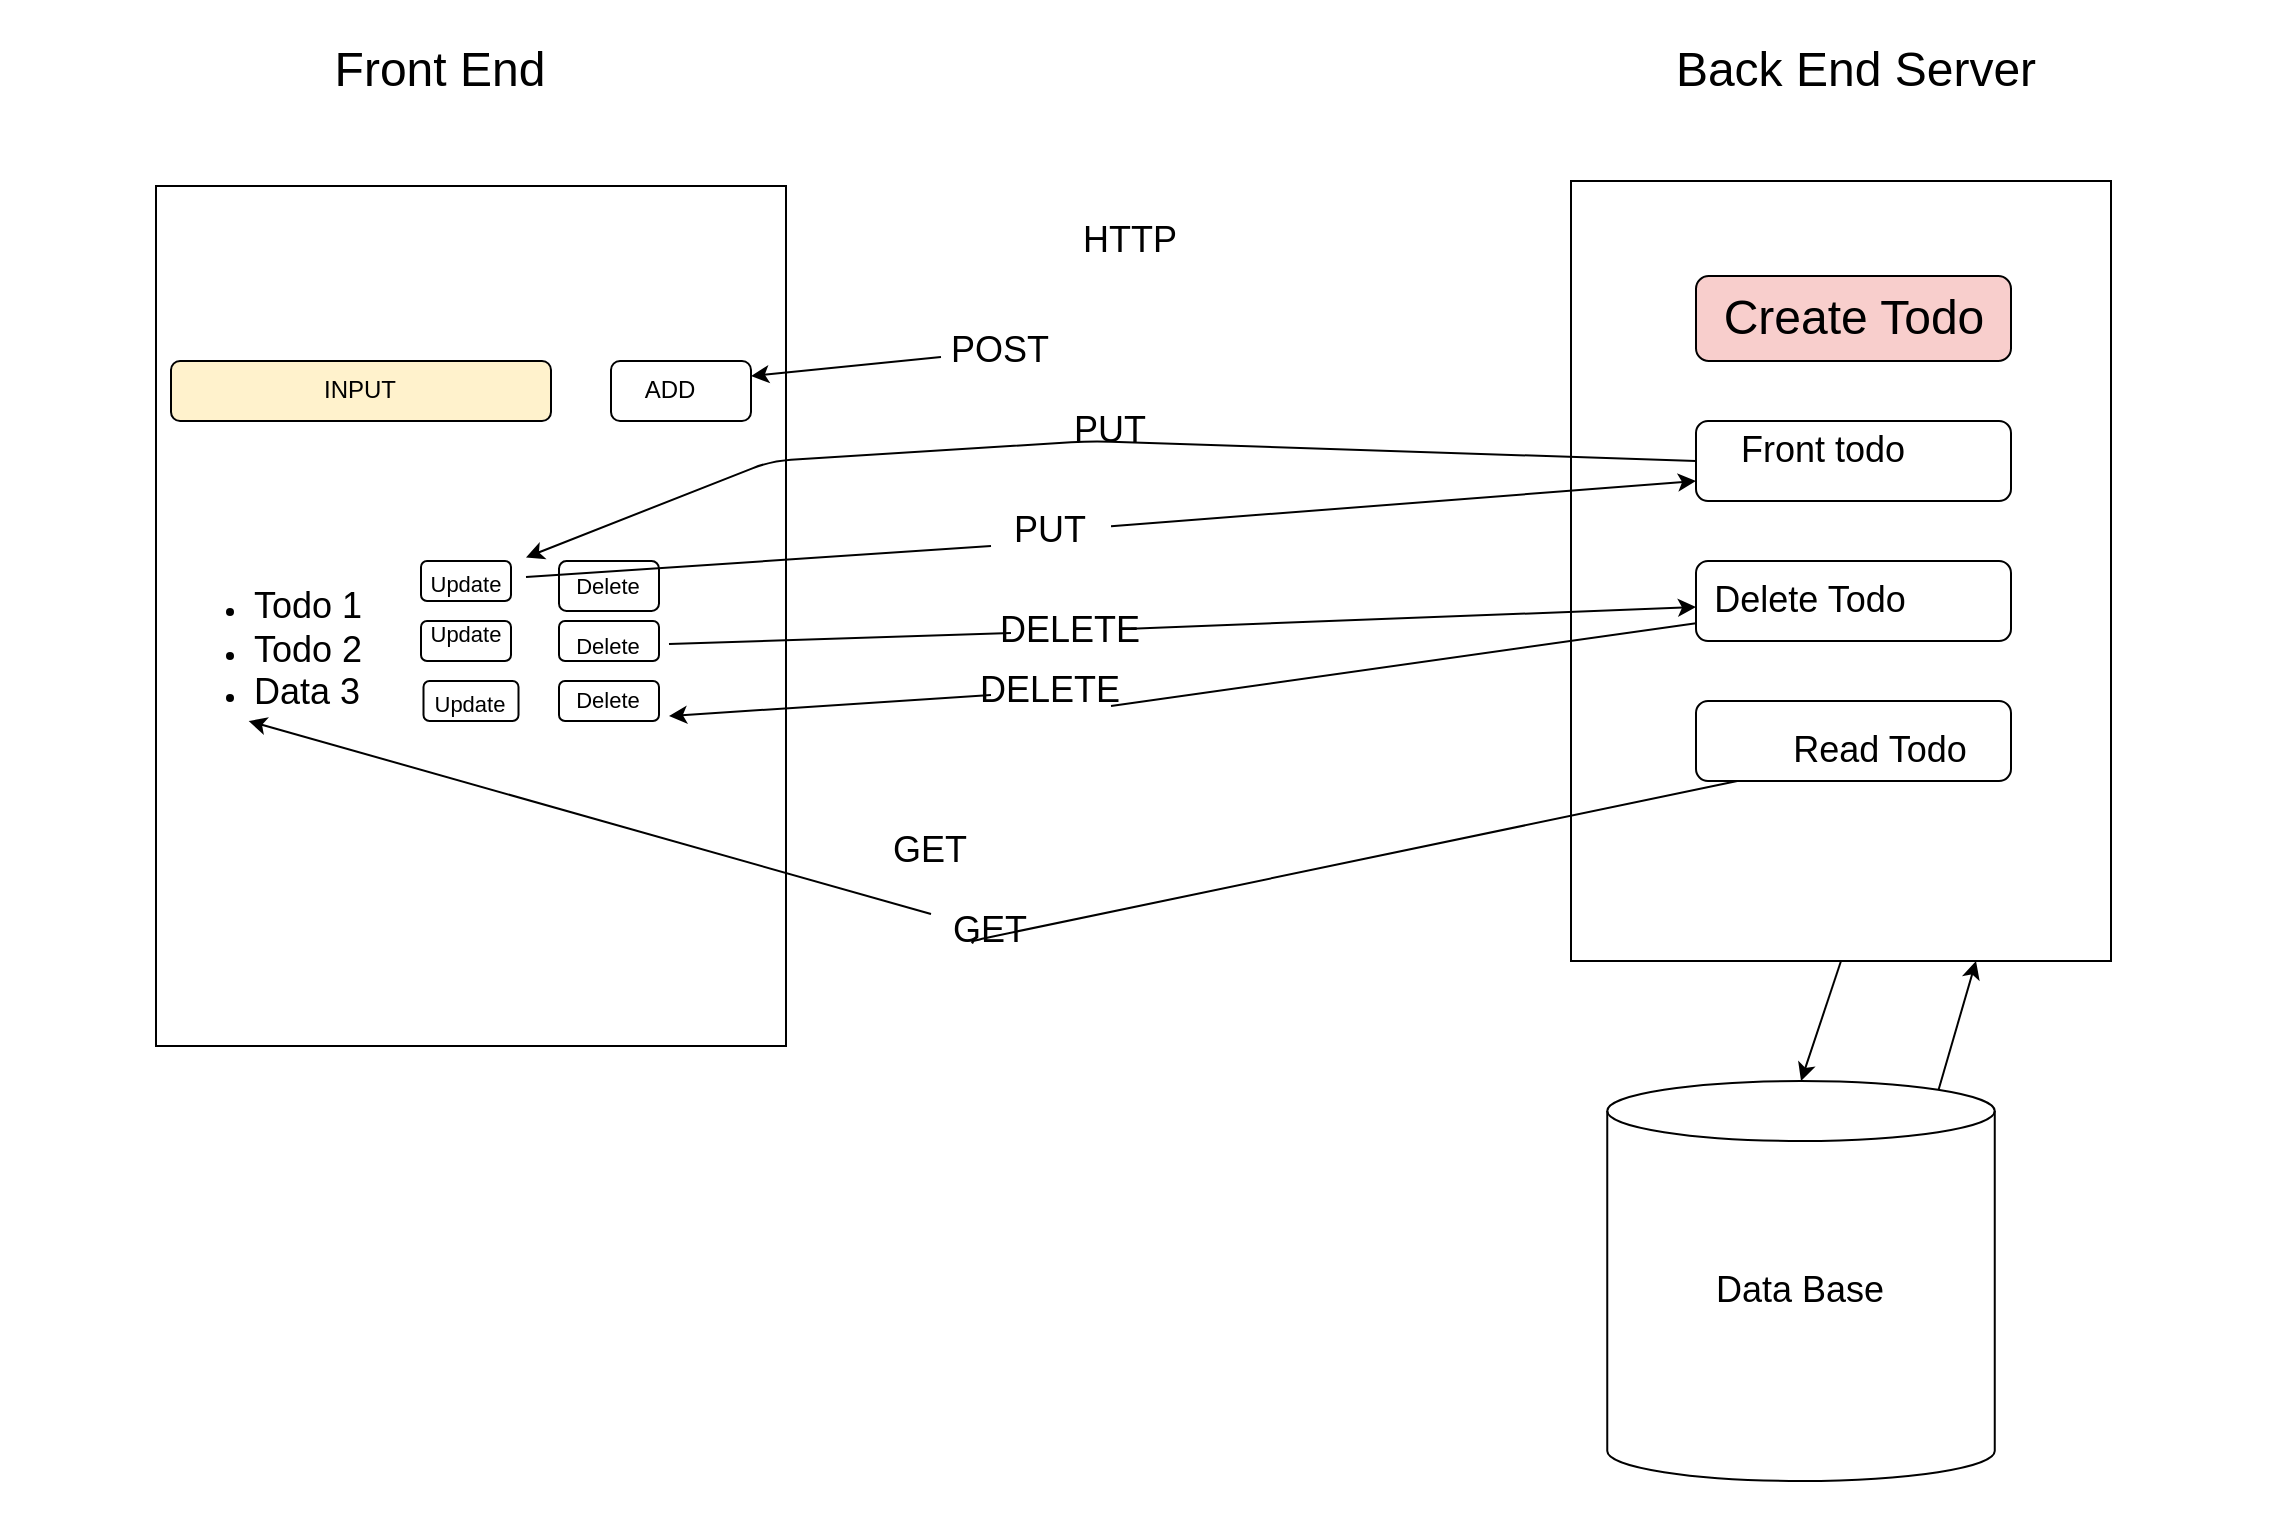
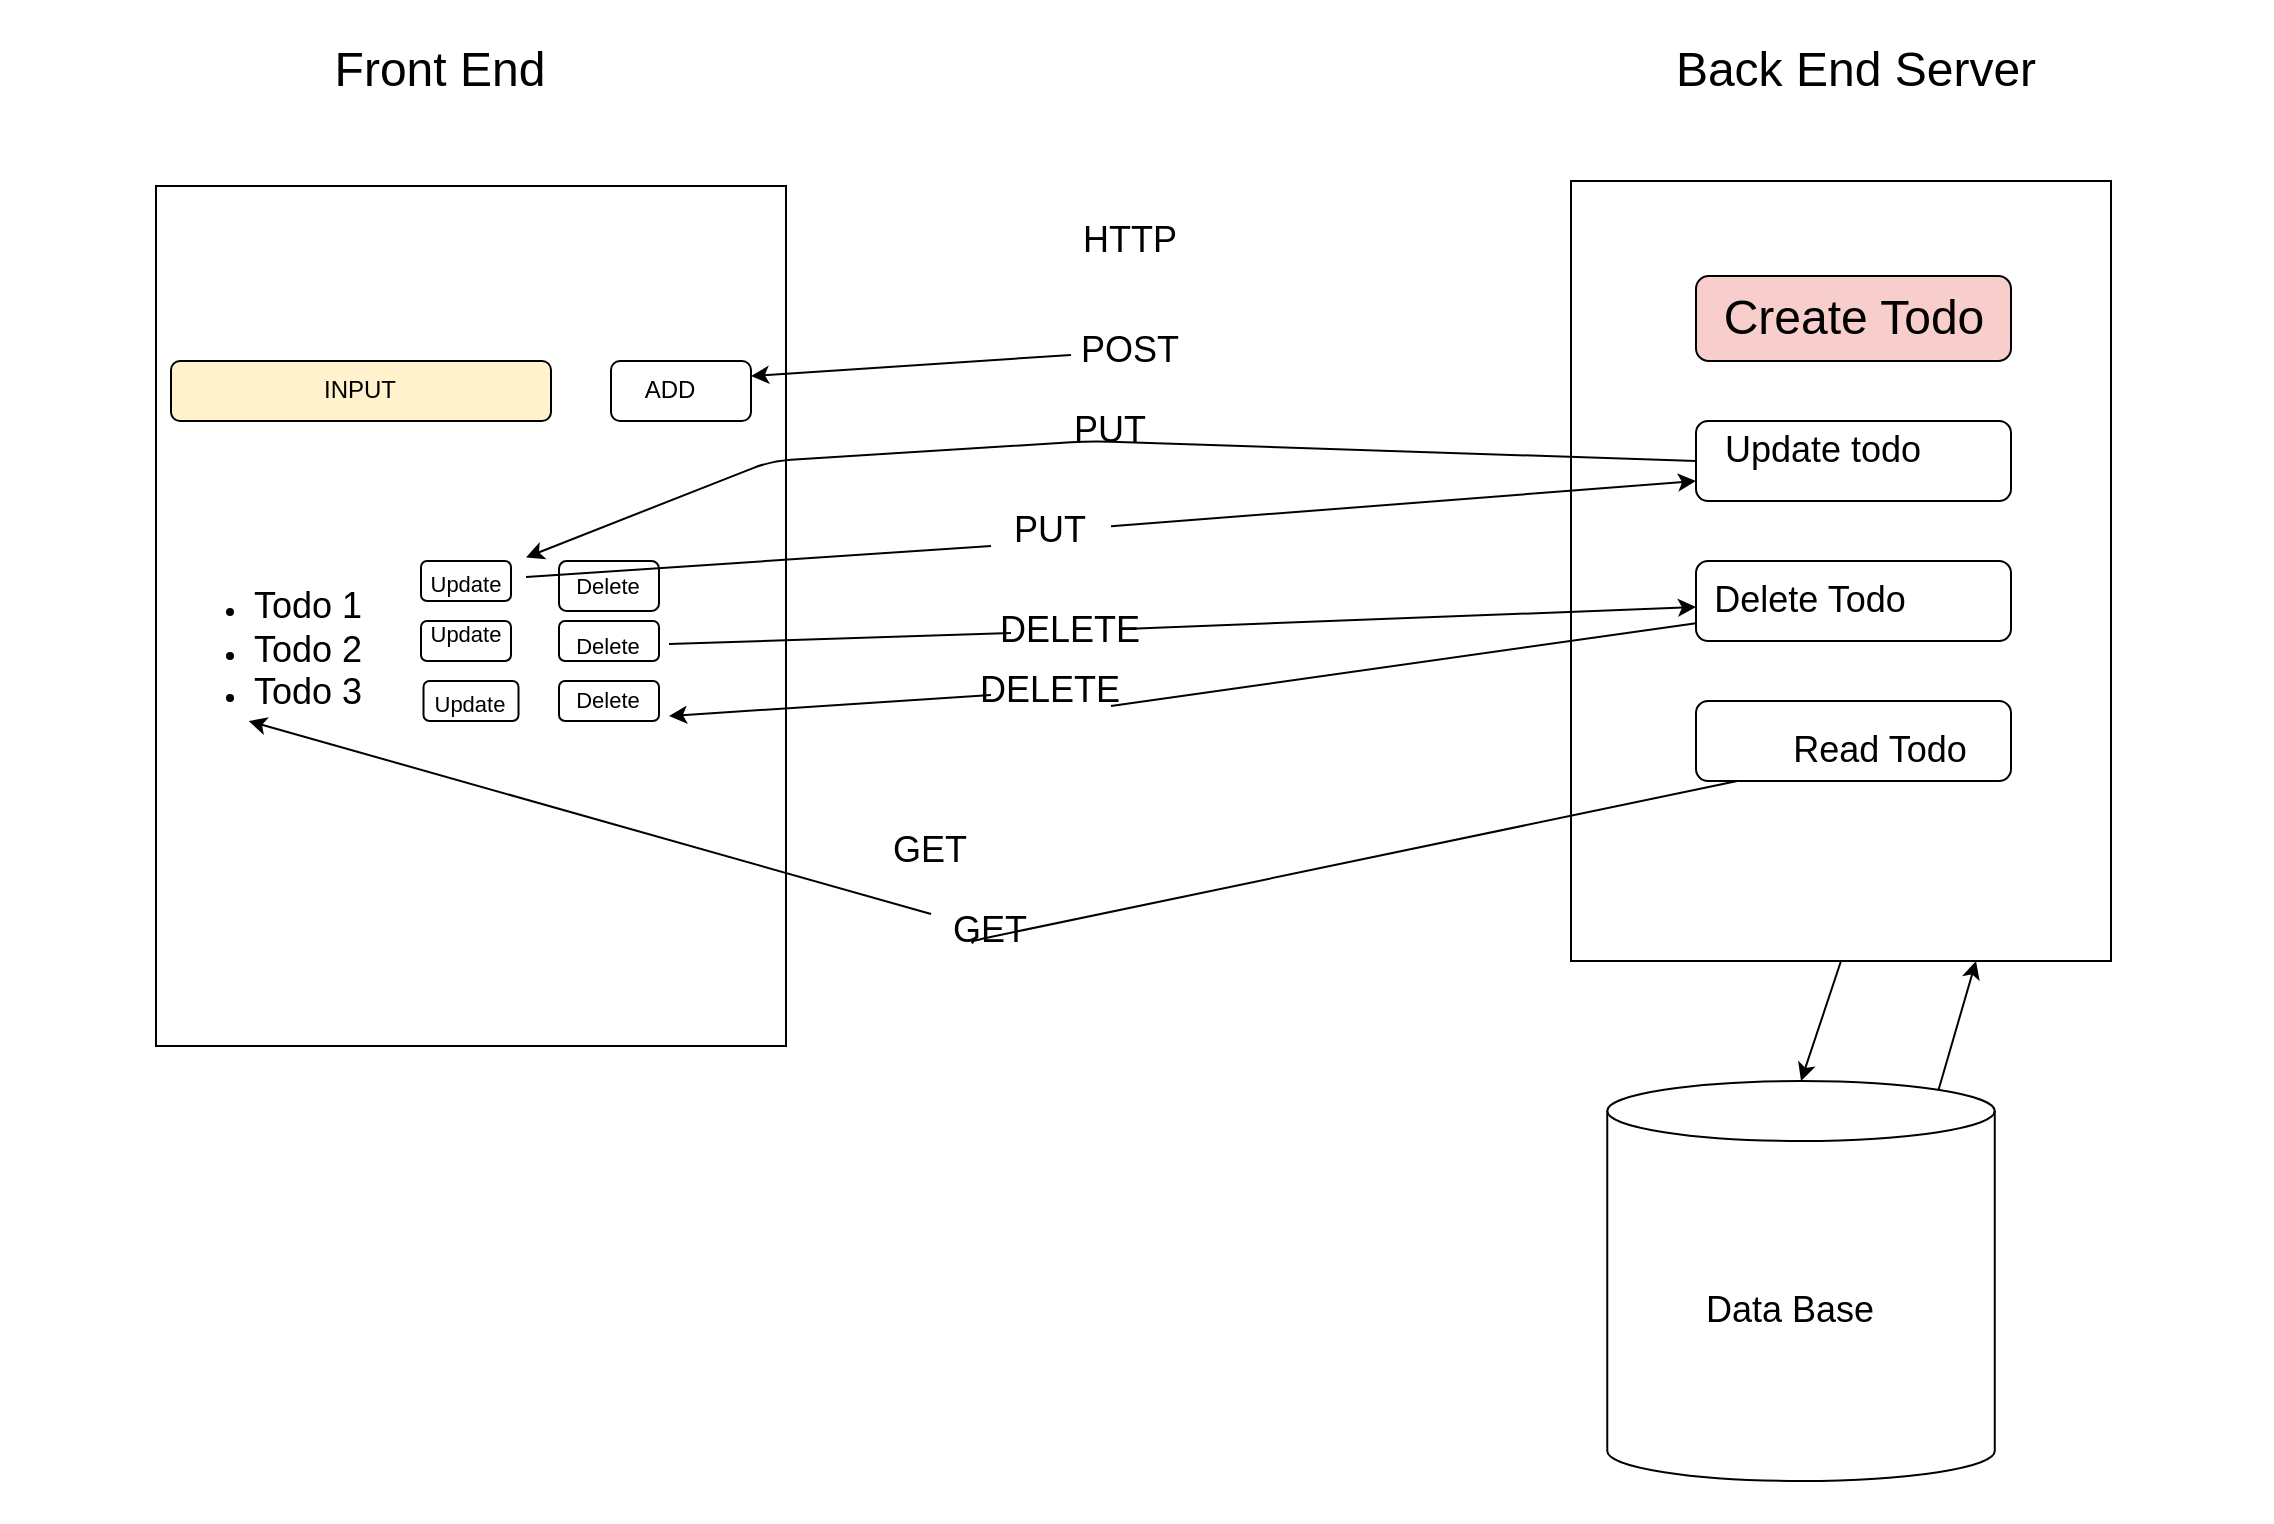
node "POST": moved (1001, 351) -> (1131, 351)
node "Front todo": label "Front todo" -> "Update todo"
node "Todo 1 Todo 2 Data 3": label "Todo 1 Todo 2 Data 3" -> "Todo 1 Todo 2 Todo 3"
node "Data Base": moved (1801, 1291) -> (1791, 1311)
